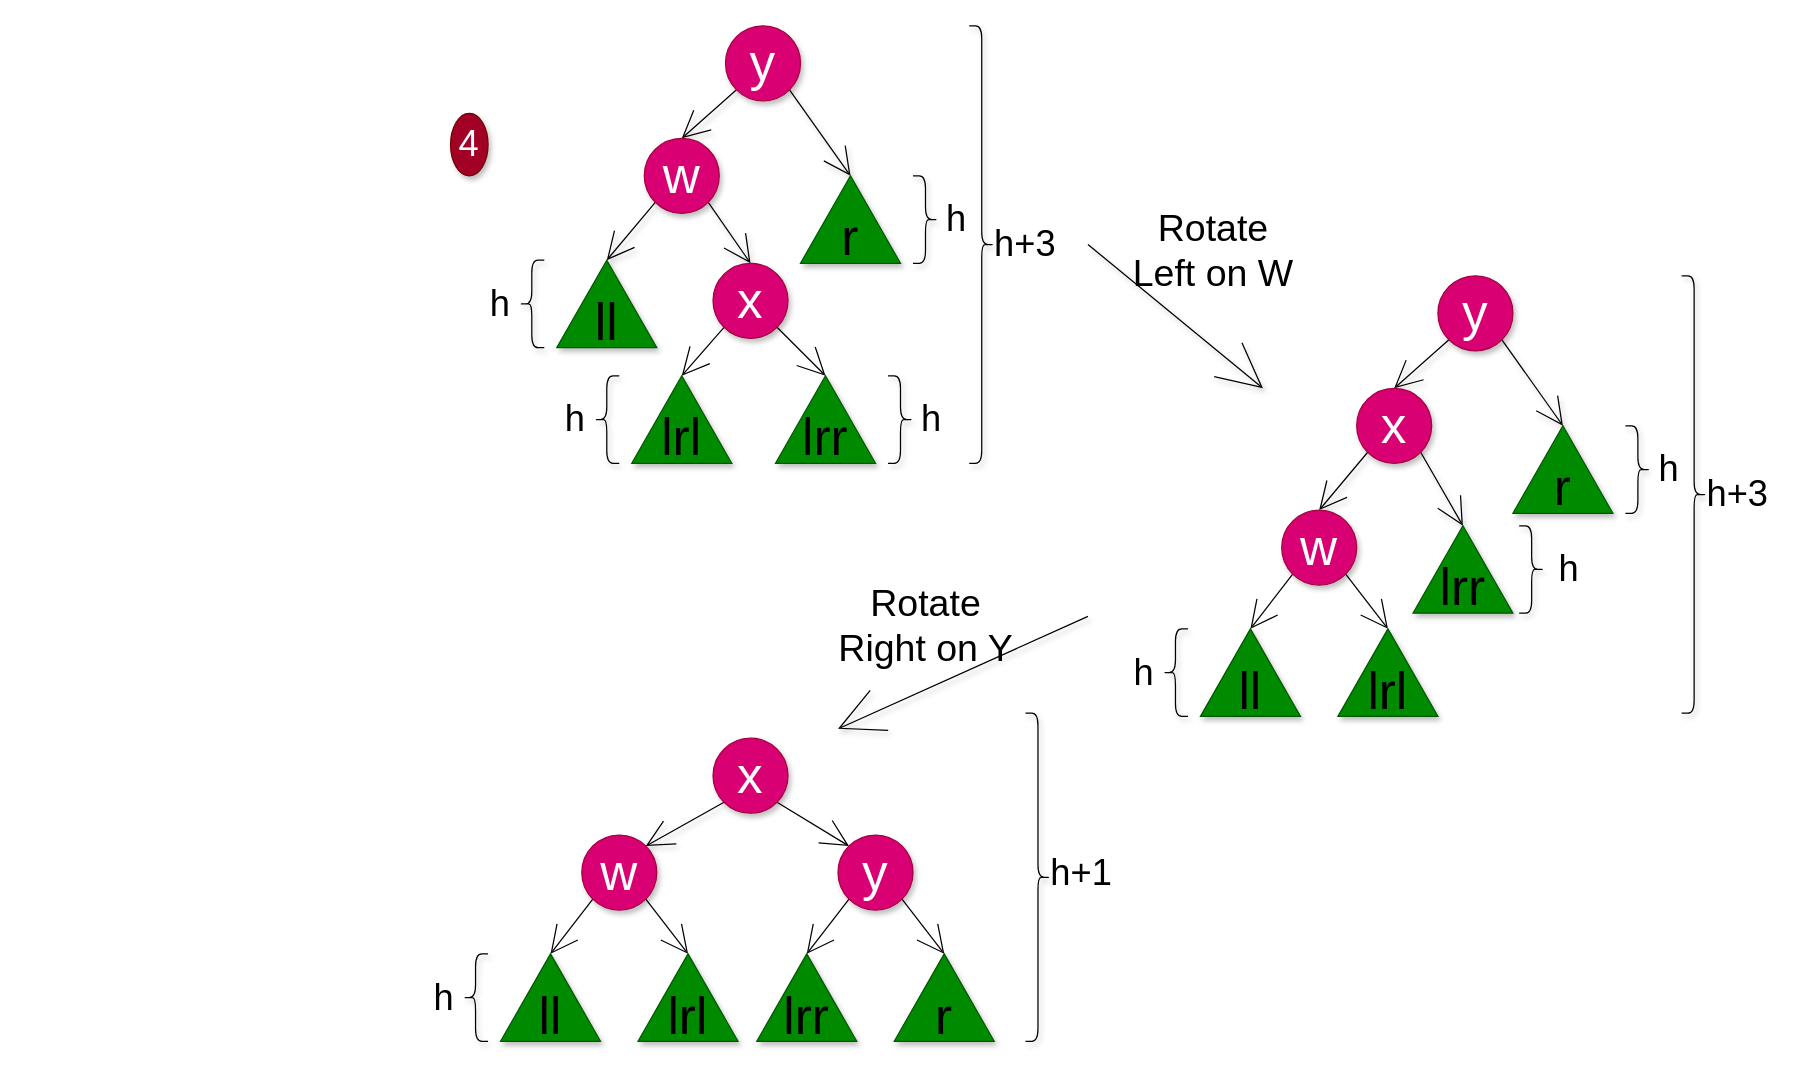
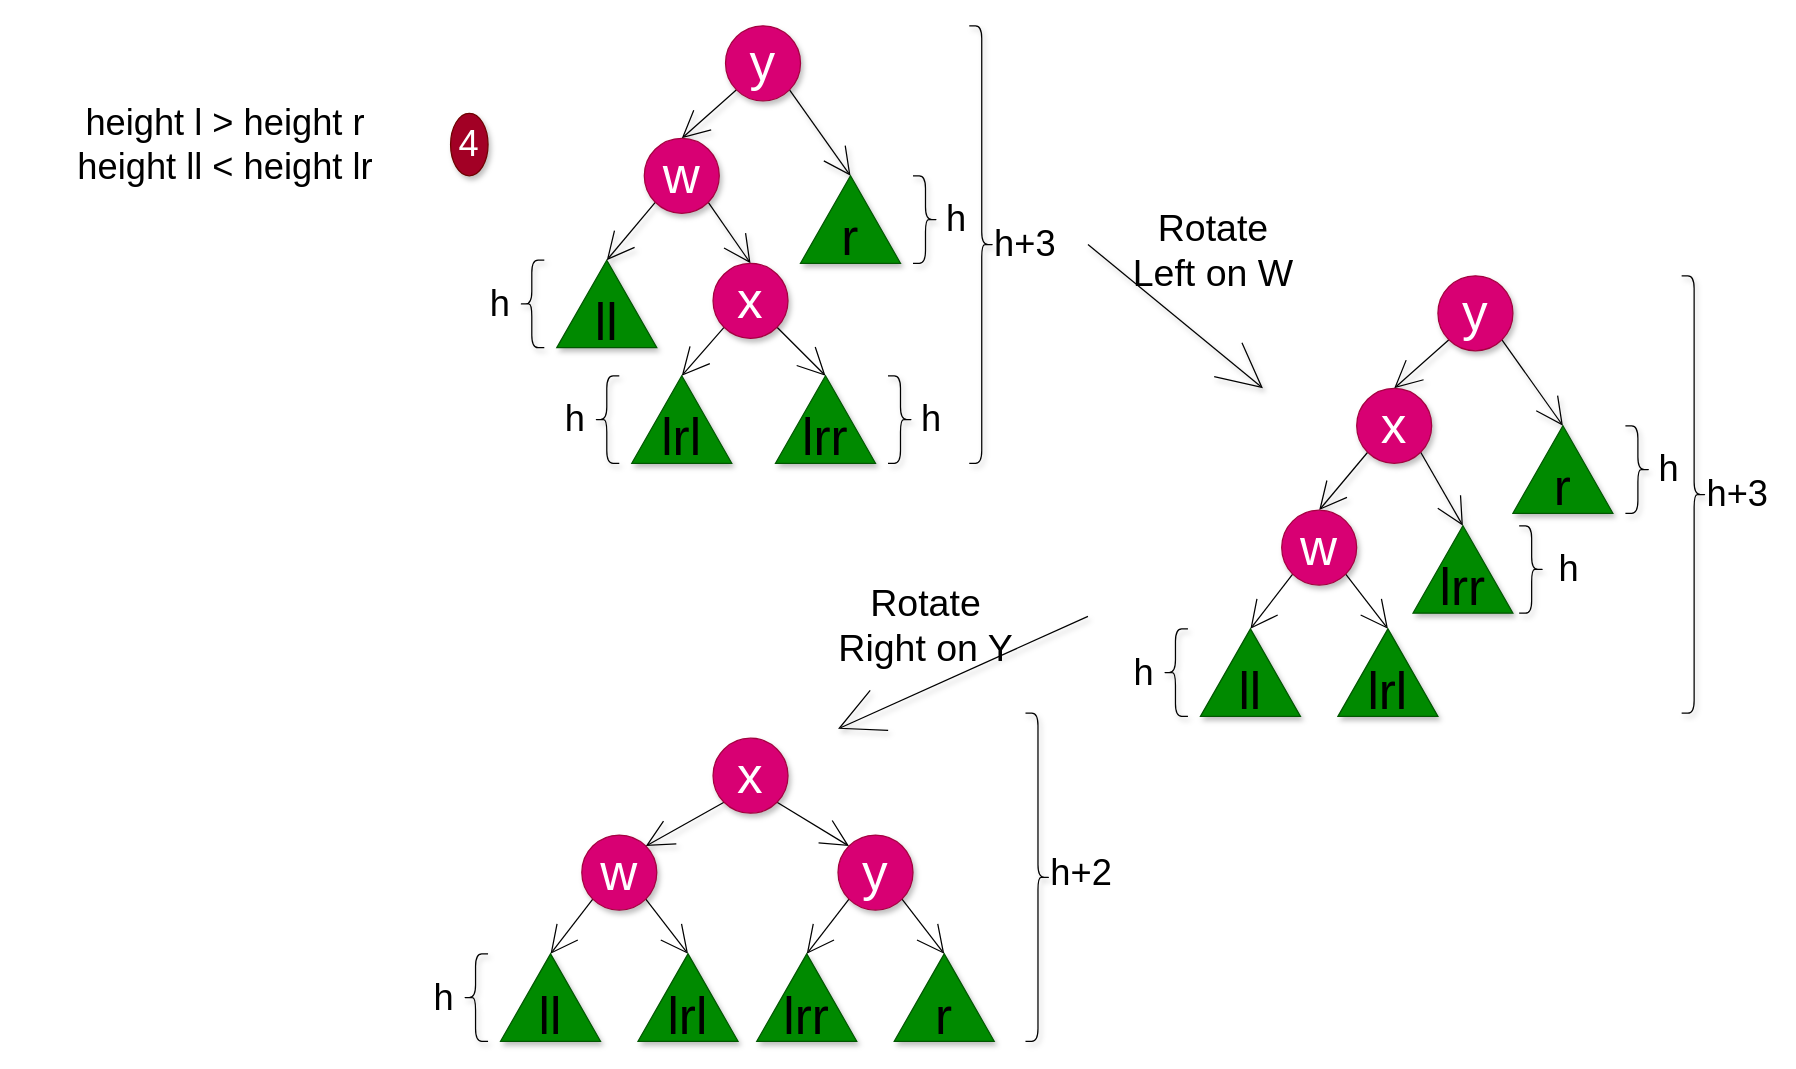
node "height l > height r height ll < height lr": added
node "h+1": label "h+1" -> "h+2"
